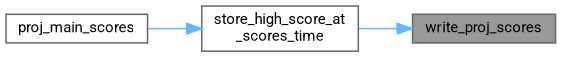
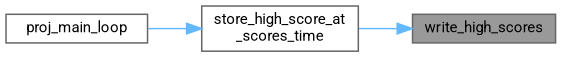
node "proj_main_scores": label "proj_main_scores" -> "proj_main_loop"
node "write_proj_scores": label "write_proj_scores" -> "write_high_scores"
